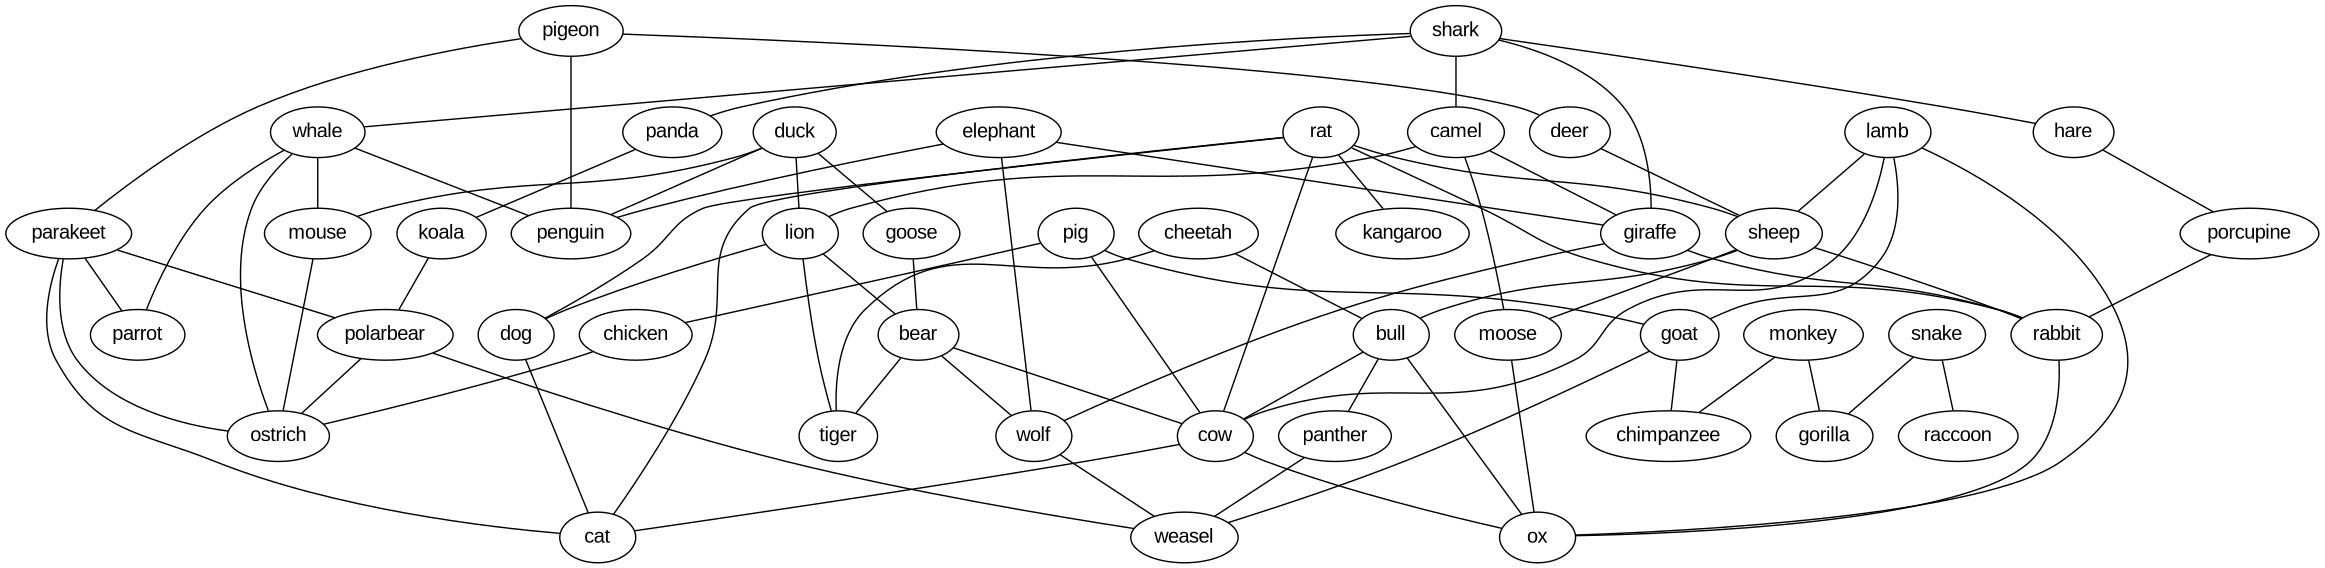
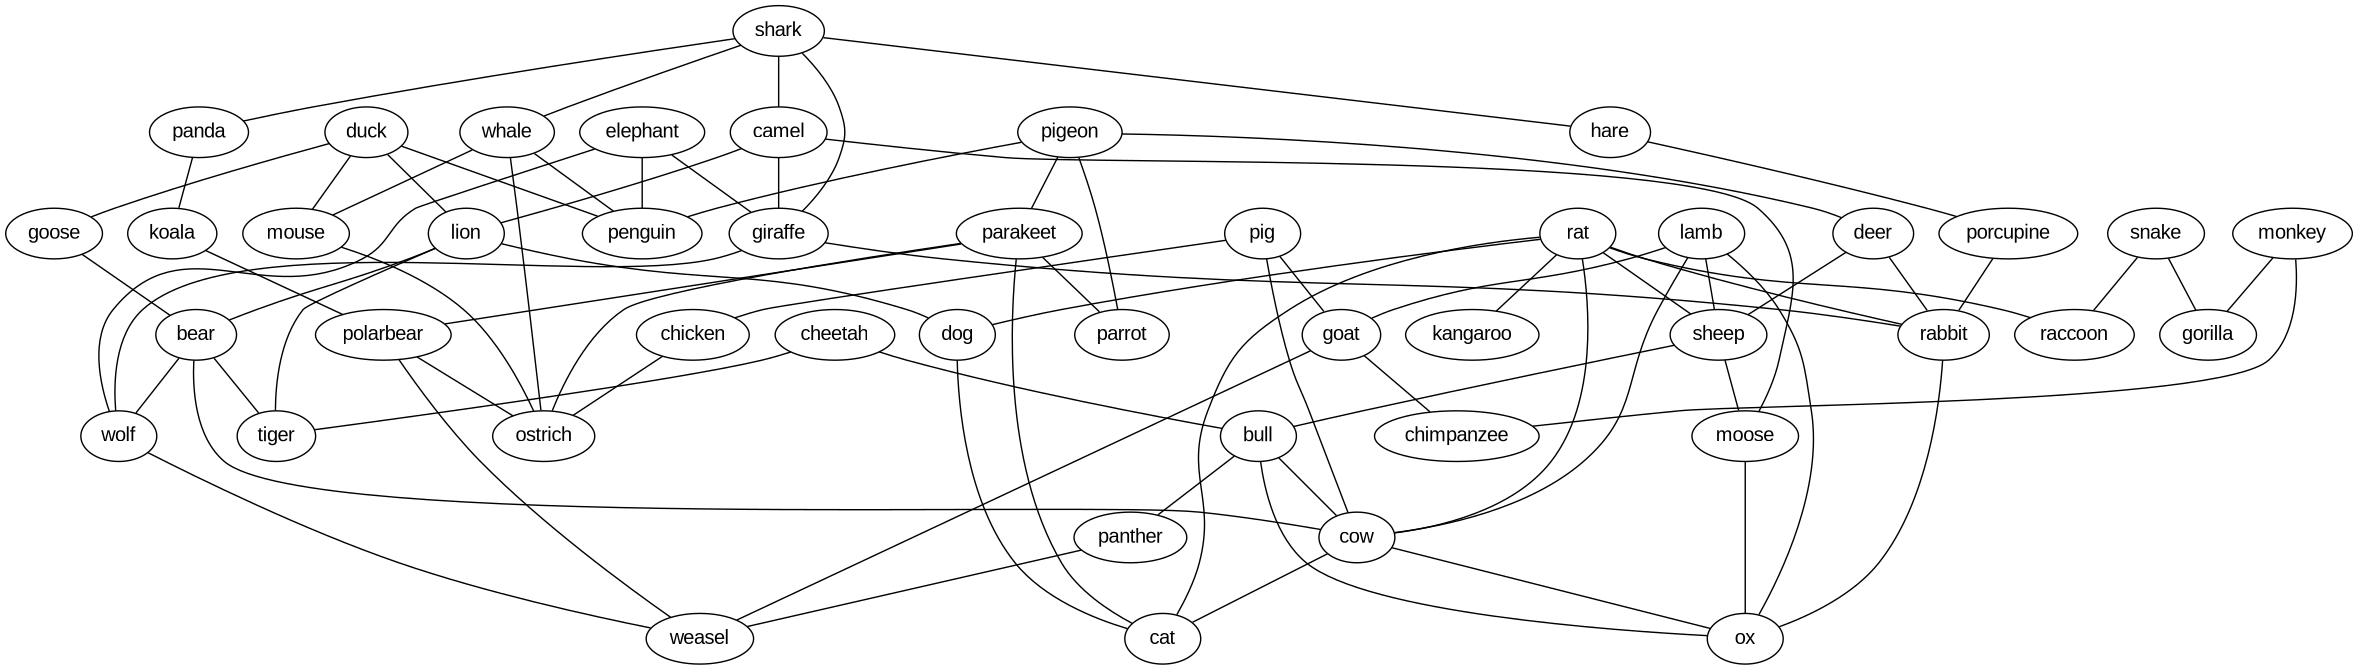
edge "whale" -- "parrot": now "pigeon" -- "parrot"
edge "sheep" -- "rabbit": now "deer" -- "rabbit"
edge "rat" -- "raccoon": added
